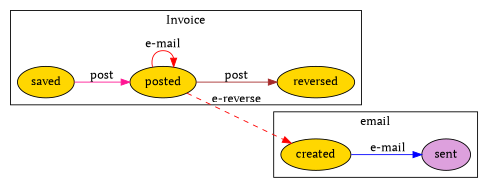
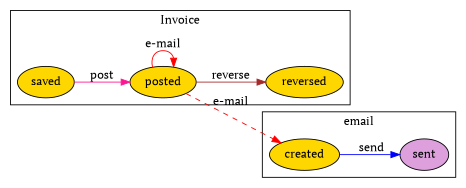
edge "posted" -> "reversed": label "post" -> "reverse"
edge "posted" -> "created": label "e-reverse" -> "e-mail"
edge "created" -> "sent": label "e-mail" -> "send"
